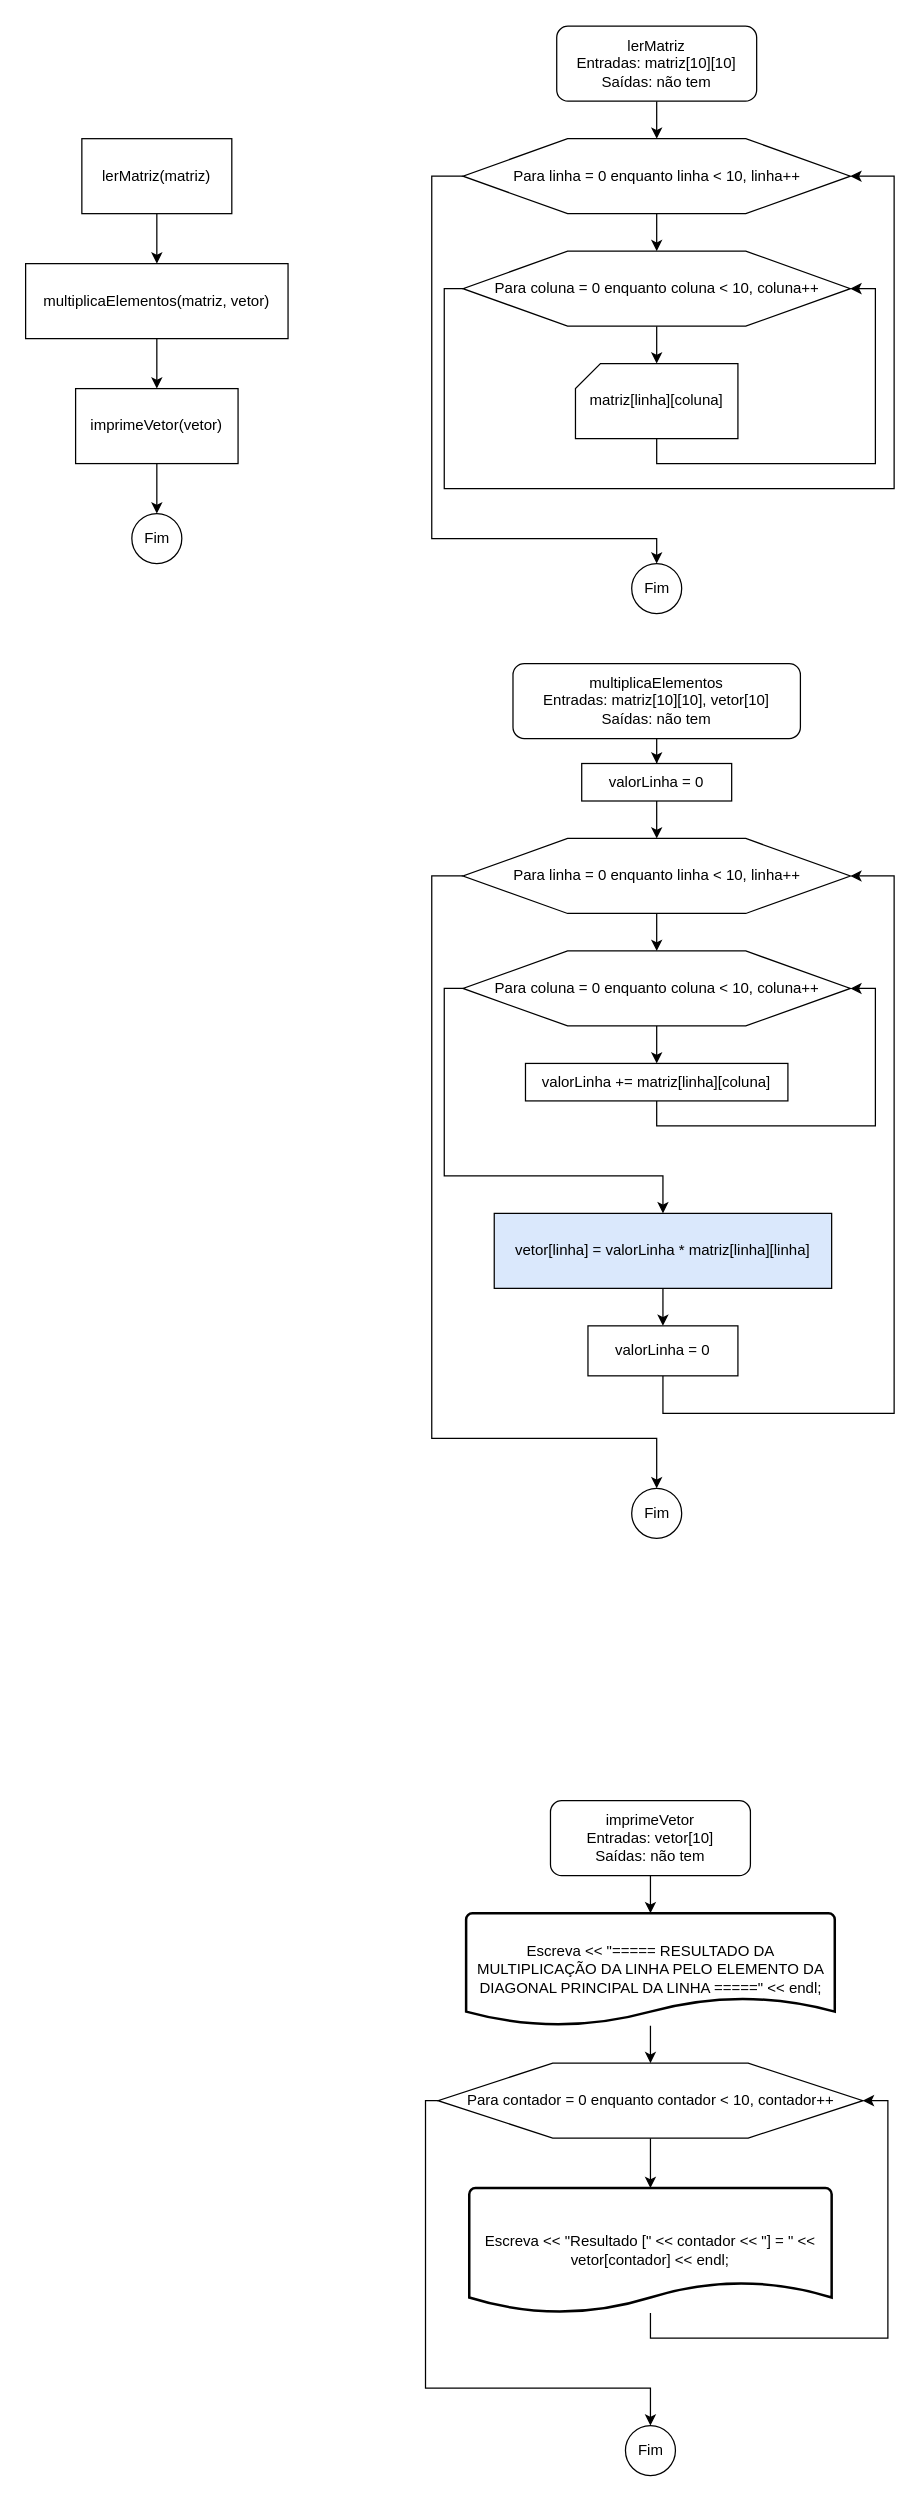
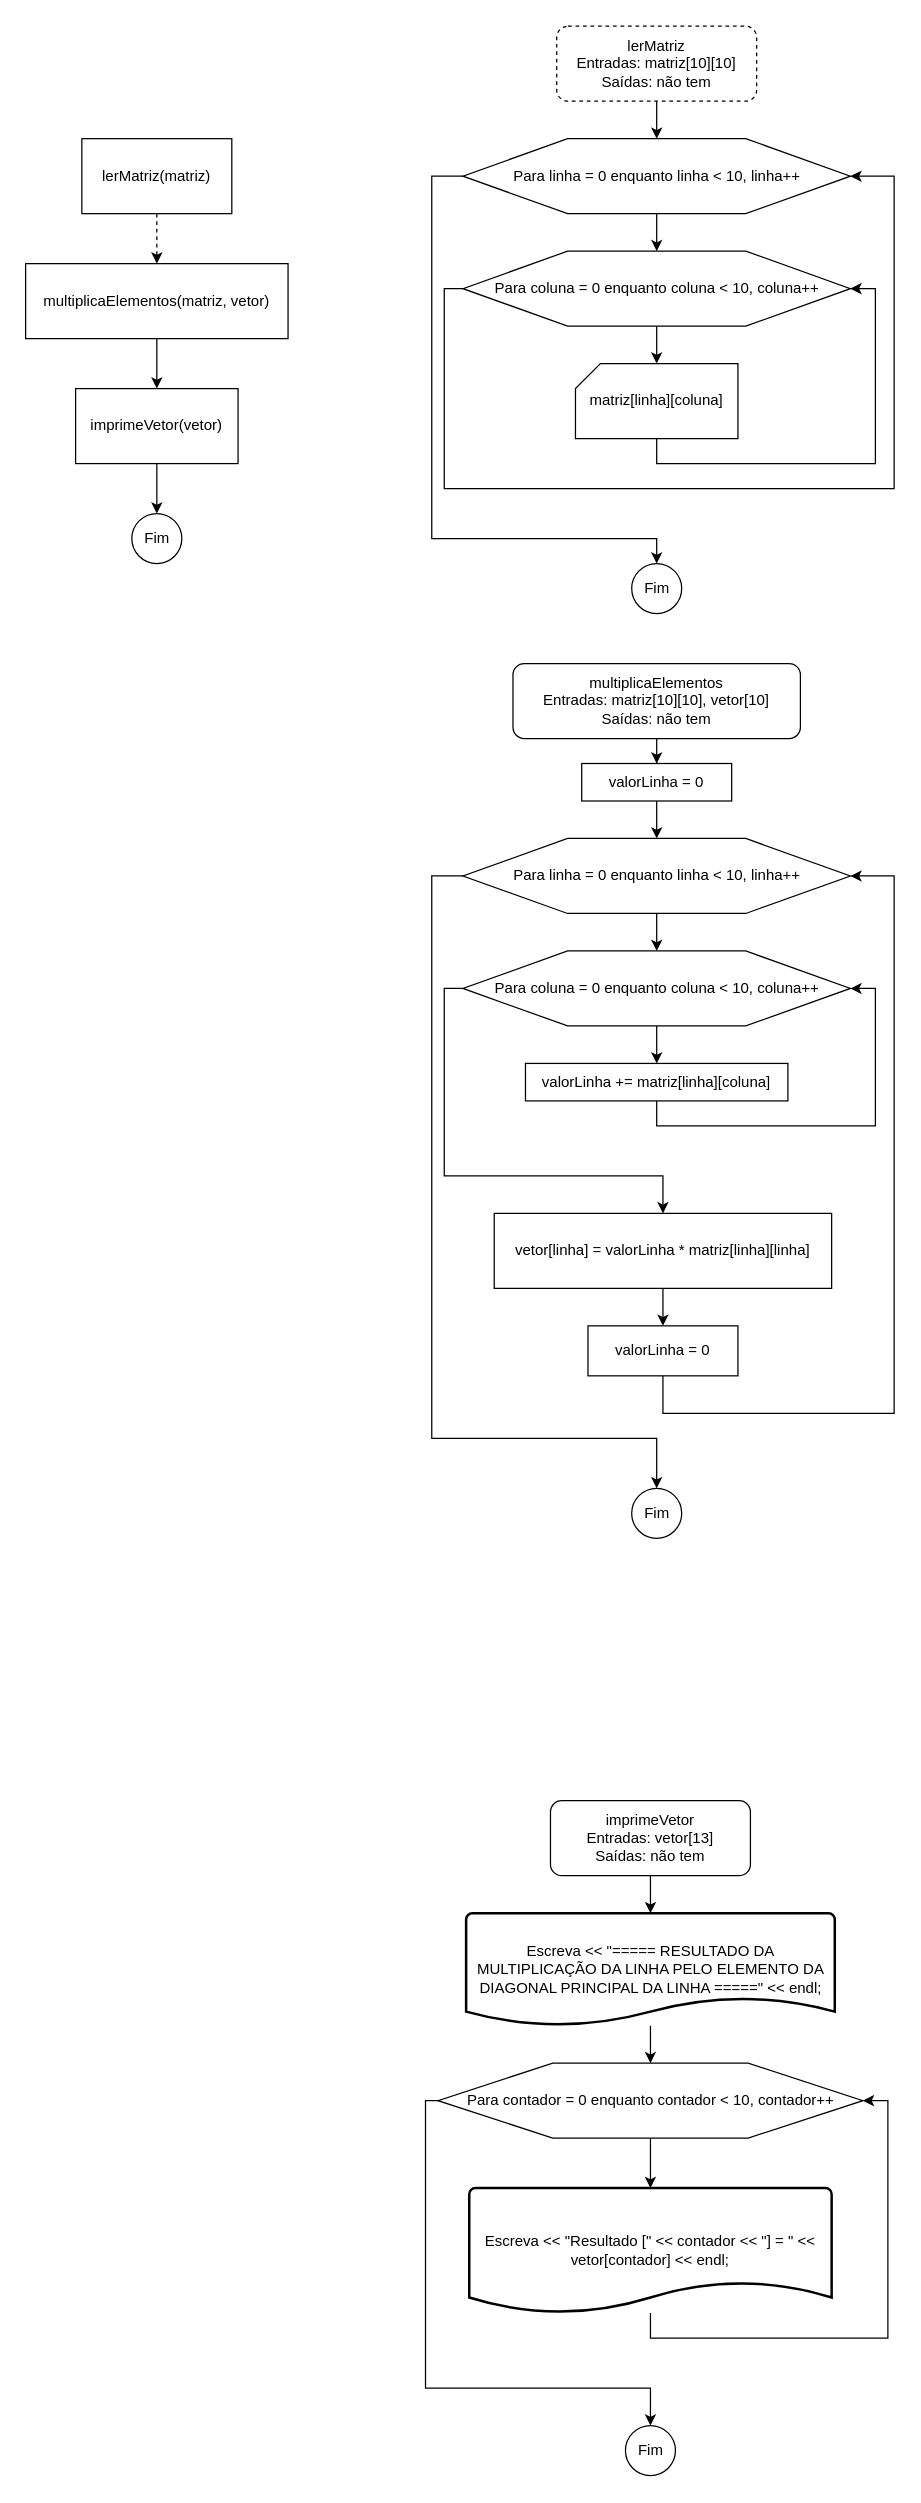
node "lerMatriz Entradas: matriz[10][10] Saídas: não tem": style solid -> dashed
edge "lerMatriz(matriz)" -> "multiplicaElementos(matriz, vetor)": style solid -> dashed
node "vetor[linha] = valorLinha * matriz[linha][linha]": fillcolor #dae8fc -> #ffffff
node "imprimeVetor Entradas: vetor[10] Saídas: não tem": label "imprimeVetor Entradas: vetor[10] Saídas: não tem" -> "imprimeVetor Entradas: vetor[13] Saídas: não tem"
